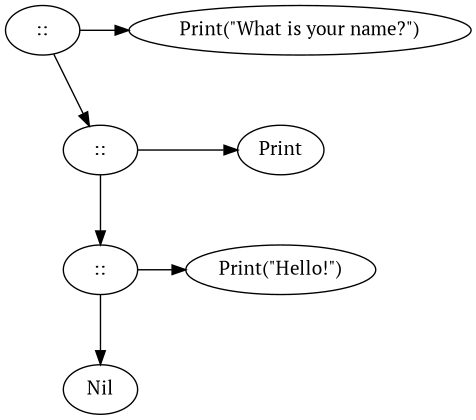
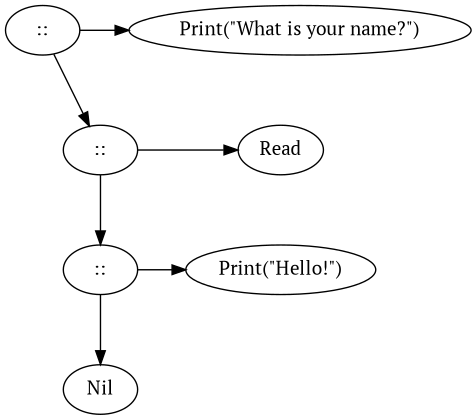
node "Print": label "Print" -> "Read"
